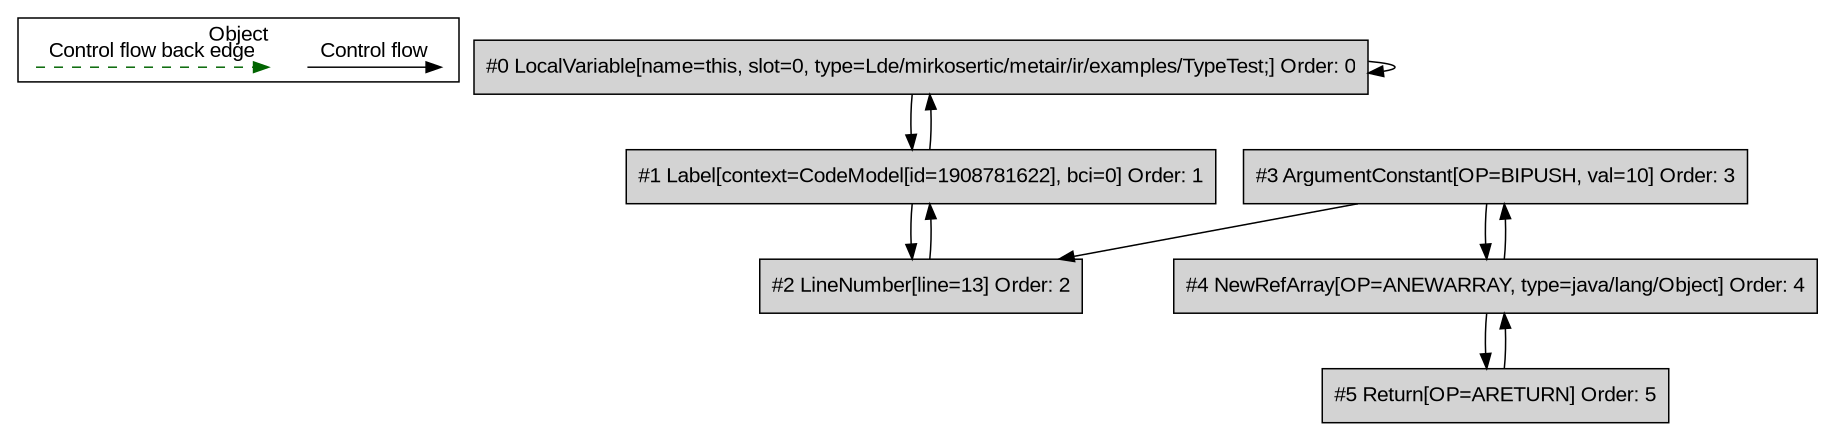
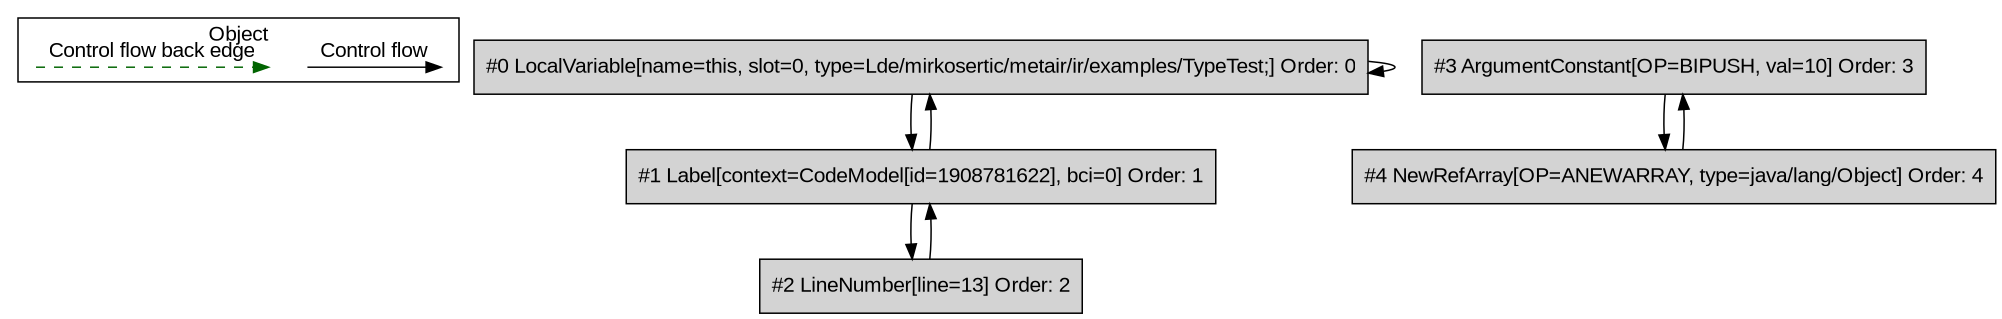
edge "#3 ArgumentConstant[OP=BIPUSH, val=10] Order: 3" -> "#2 LineNumber[line=13] Order: 2": removed
node "#5 Return[OP=ARETURN] Order: 5": removed
